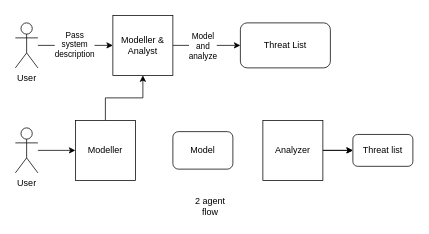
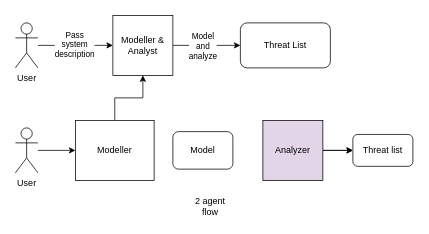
node "Modeller": size 60x60 -> 79x60
node "Analyzer": fillcolor #ffffff -> #e1d5e7
